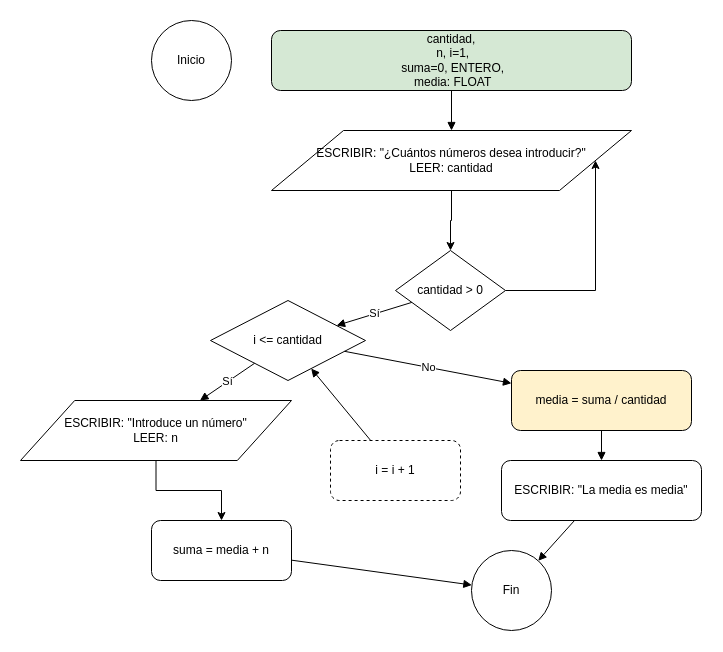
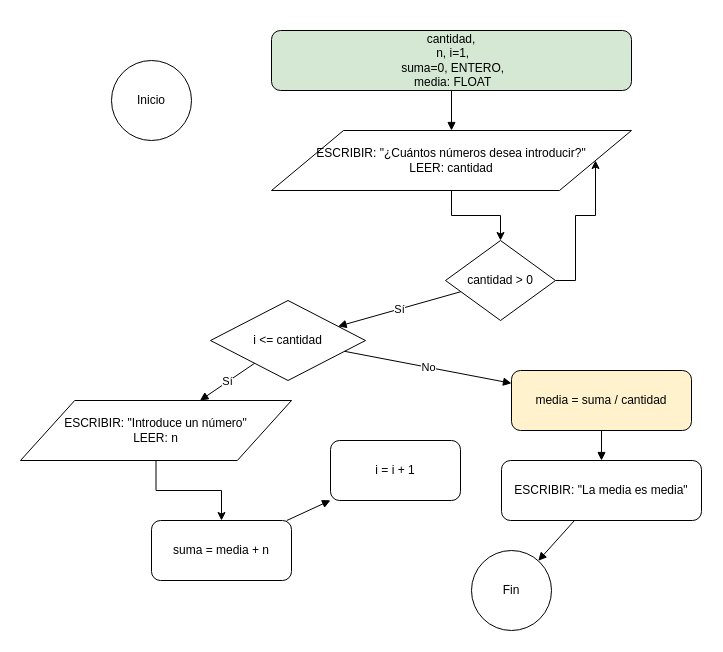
node "Inicio": moved (192, 61) -> (152, 101)
node "cantidad > 0": moved (451, 291) -> (501, 281)
edge "i = i + 1" -> "i <= cantidad": removed
node "i = i + 1": style dashed -> solid
edge "suma = media + n" -> "Fin": now "suma = media + n" -> "i = i + 1"
